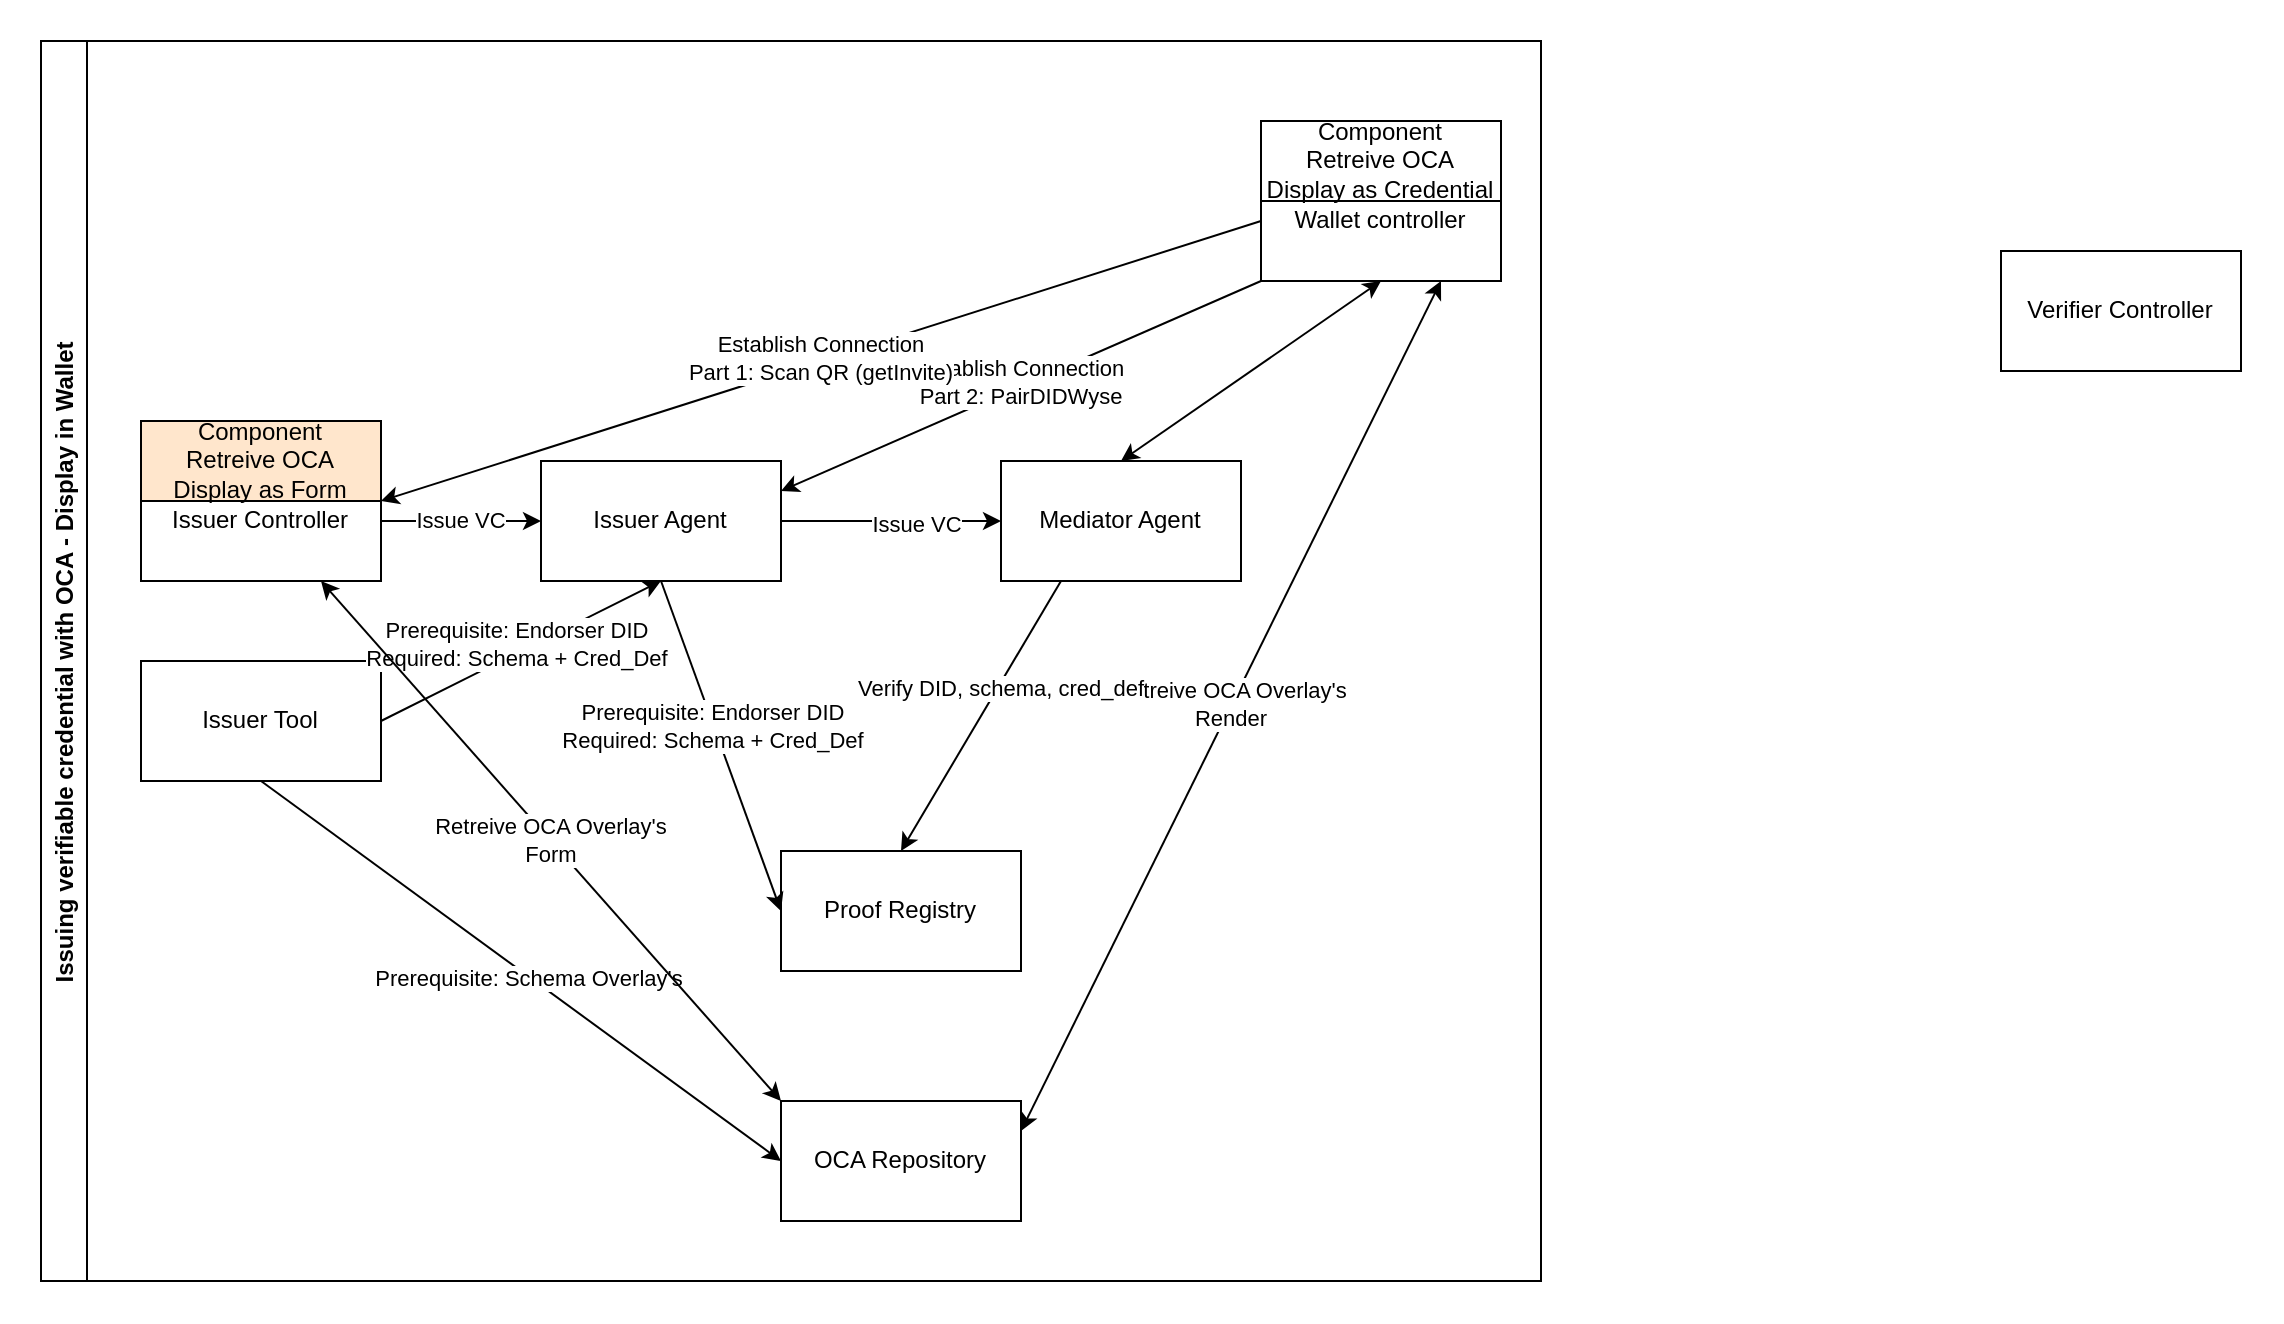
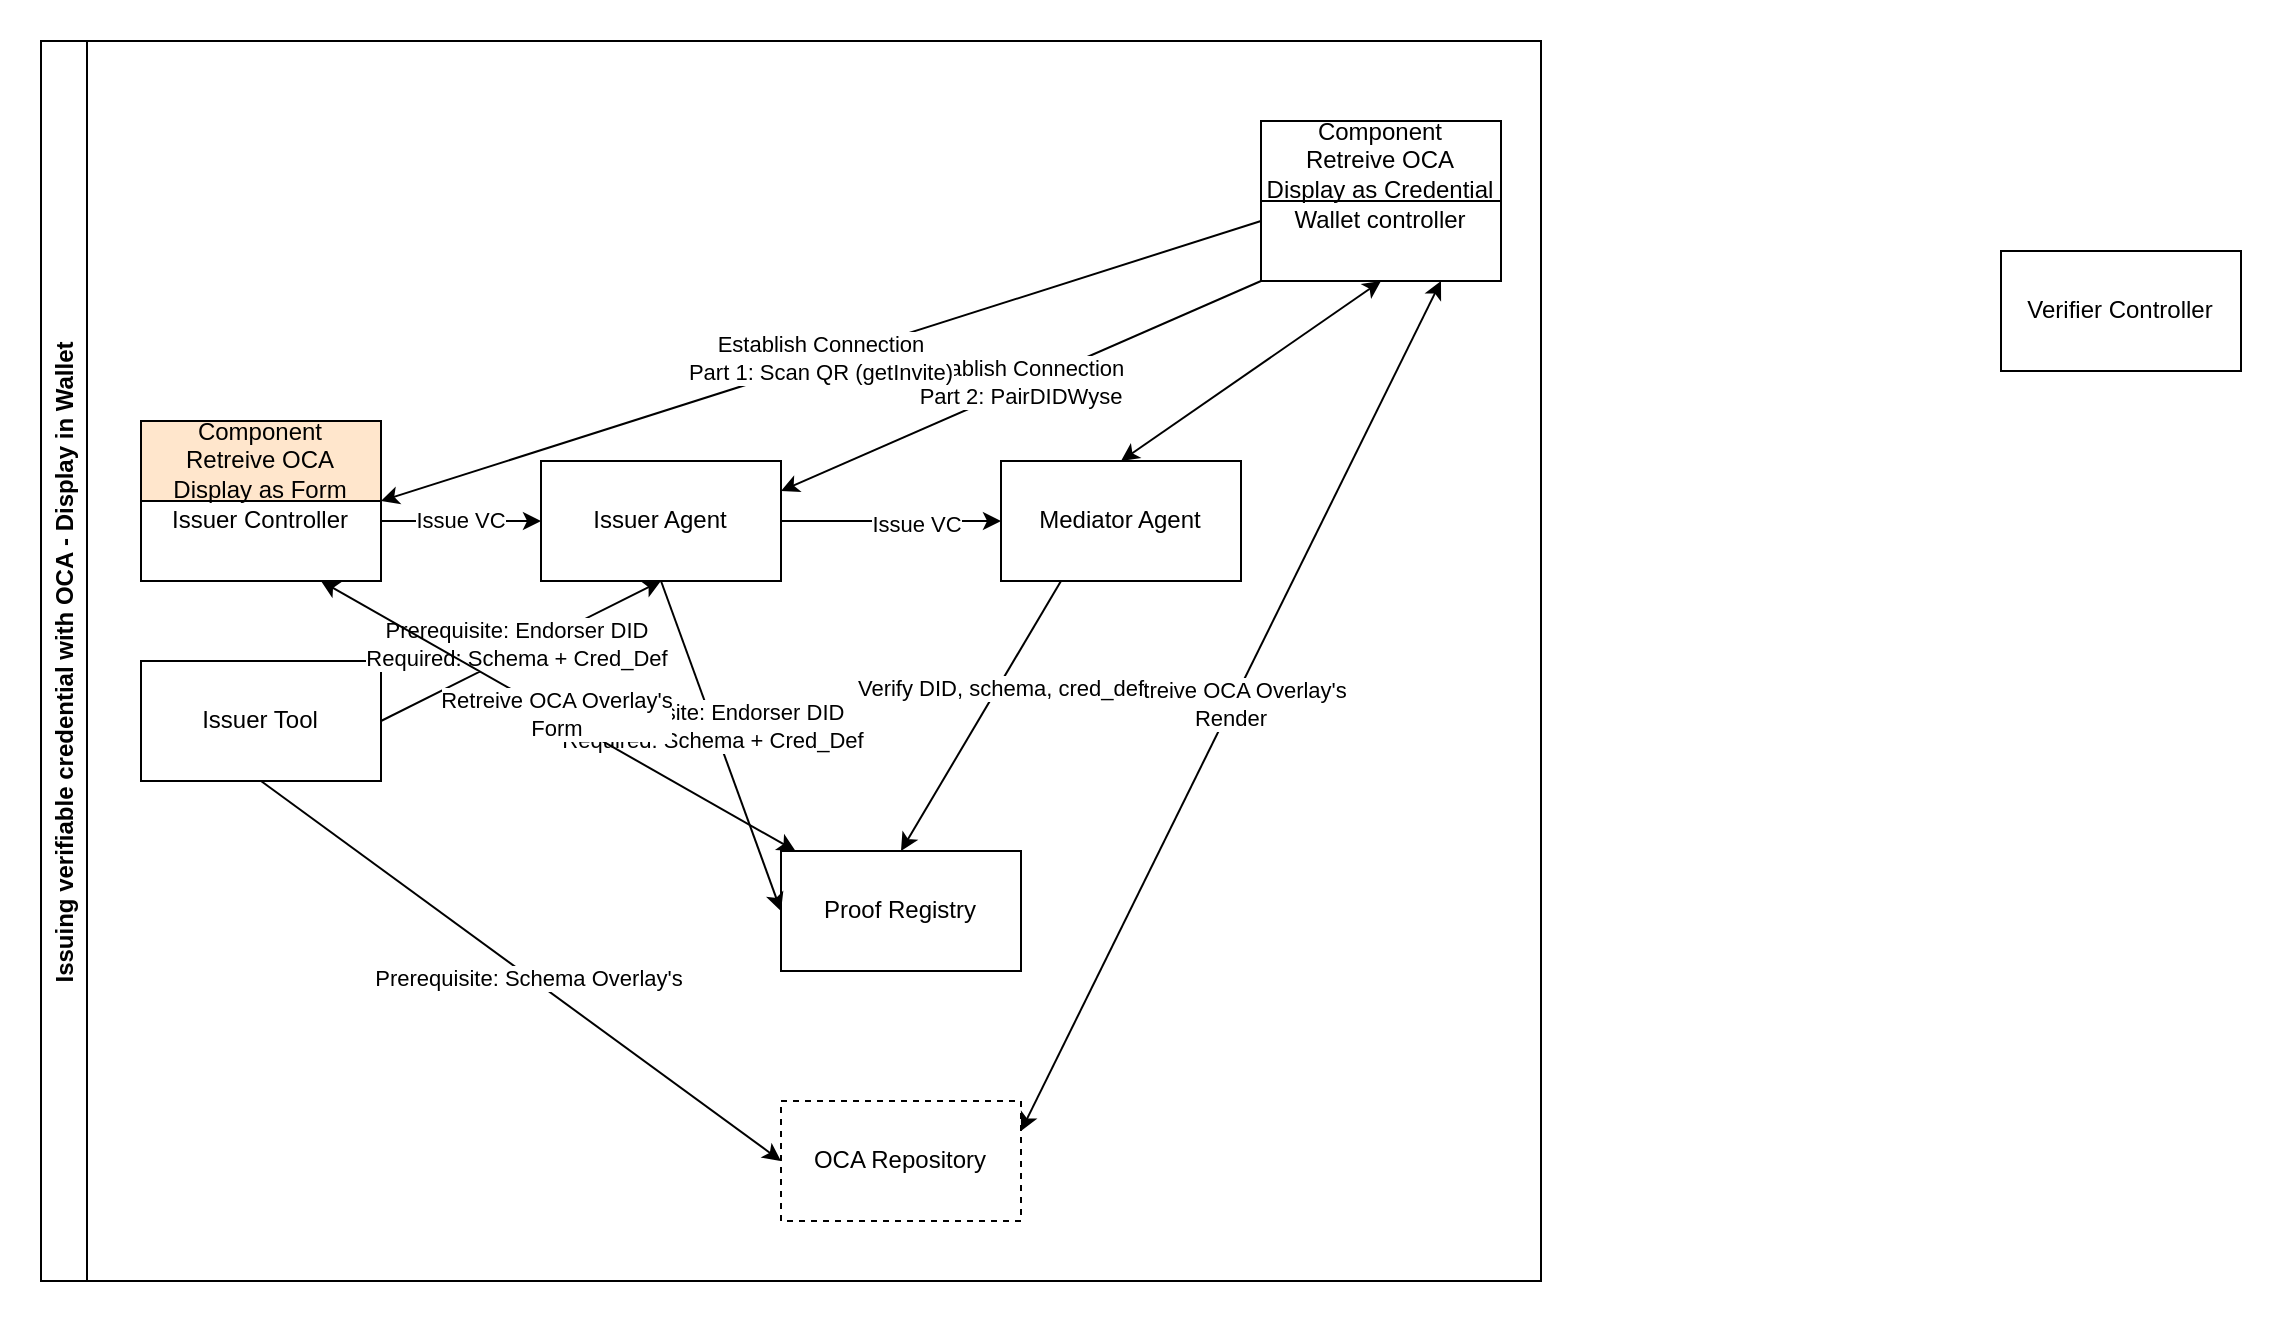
edge "Issuer Controller" -- "OCA Repository": now "Issuer Controller" -- "Proof Registry"
node "OCA Repository": style solid -> dashed
